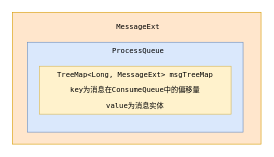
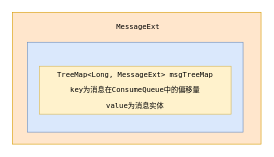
node "ProcessQueue": removed
